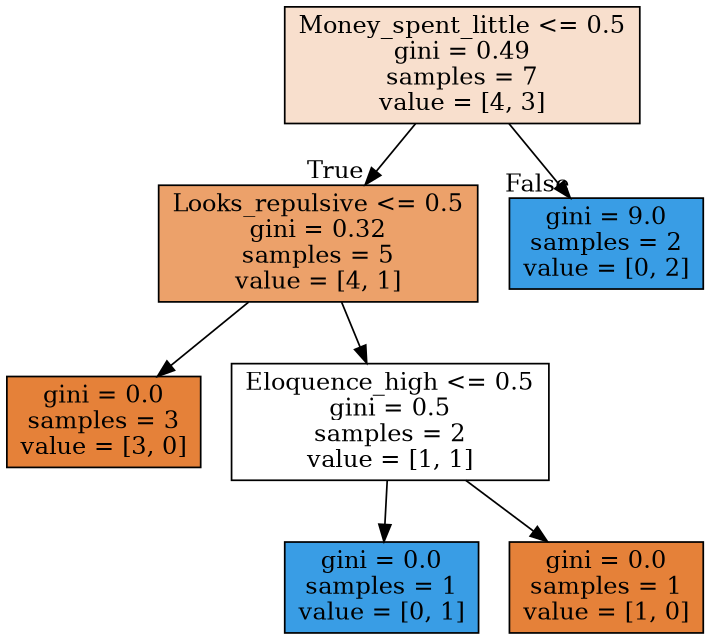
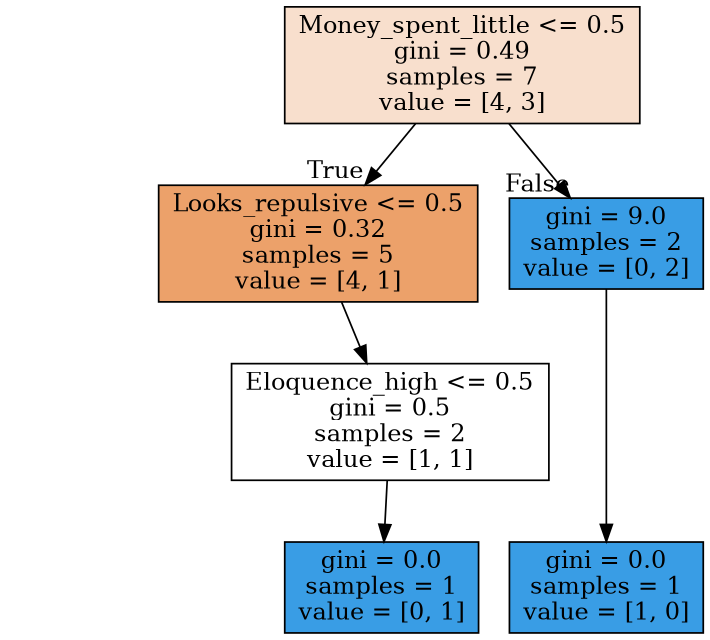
node "gini = 0.0 samples = 3 value = [3, 0]": removed
edge "Eloquence_high <= 0.5 gini = 0.5 samples = 2 value = [1, 1]" -> "gini = 0.0 samples = 1 value = [1, 0]": now "gini = 9.0 samples = 2 value = [0, 2]" -> "gini = 0.0 samples = 1 value = [1, 0]"
node "gini = 0.0 samples = 1 value = [1, 0]": fillcolor #e58139ff -> #399de5ff
